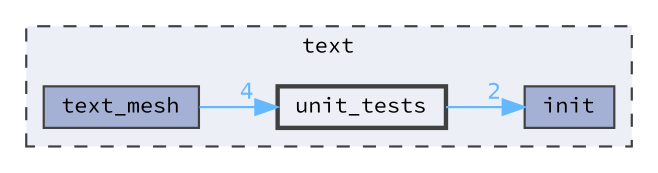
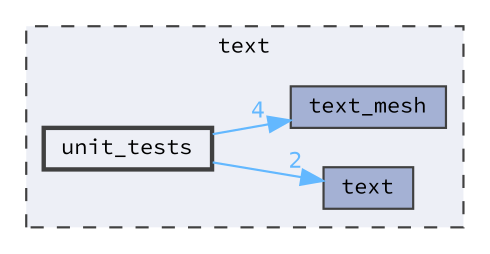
edge "text_mesh" -> "unit_tests": reversed
node "init": label "init" -> "text"
